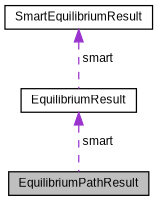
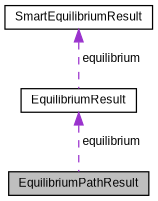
edge "EquilibriumResult" -> "SmartEquilibriumResult": label " smart" -> " equilibrium"
edge "EquilibriumPathResult" -> "EquilibriumResult": label " smart" -> " equilibrium"
